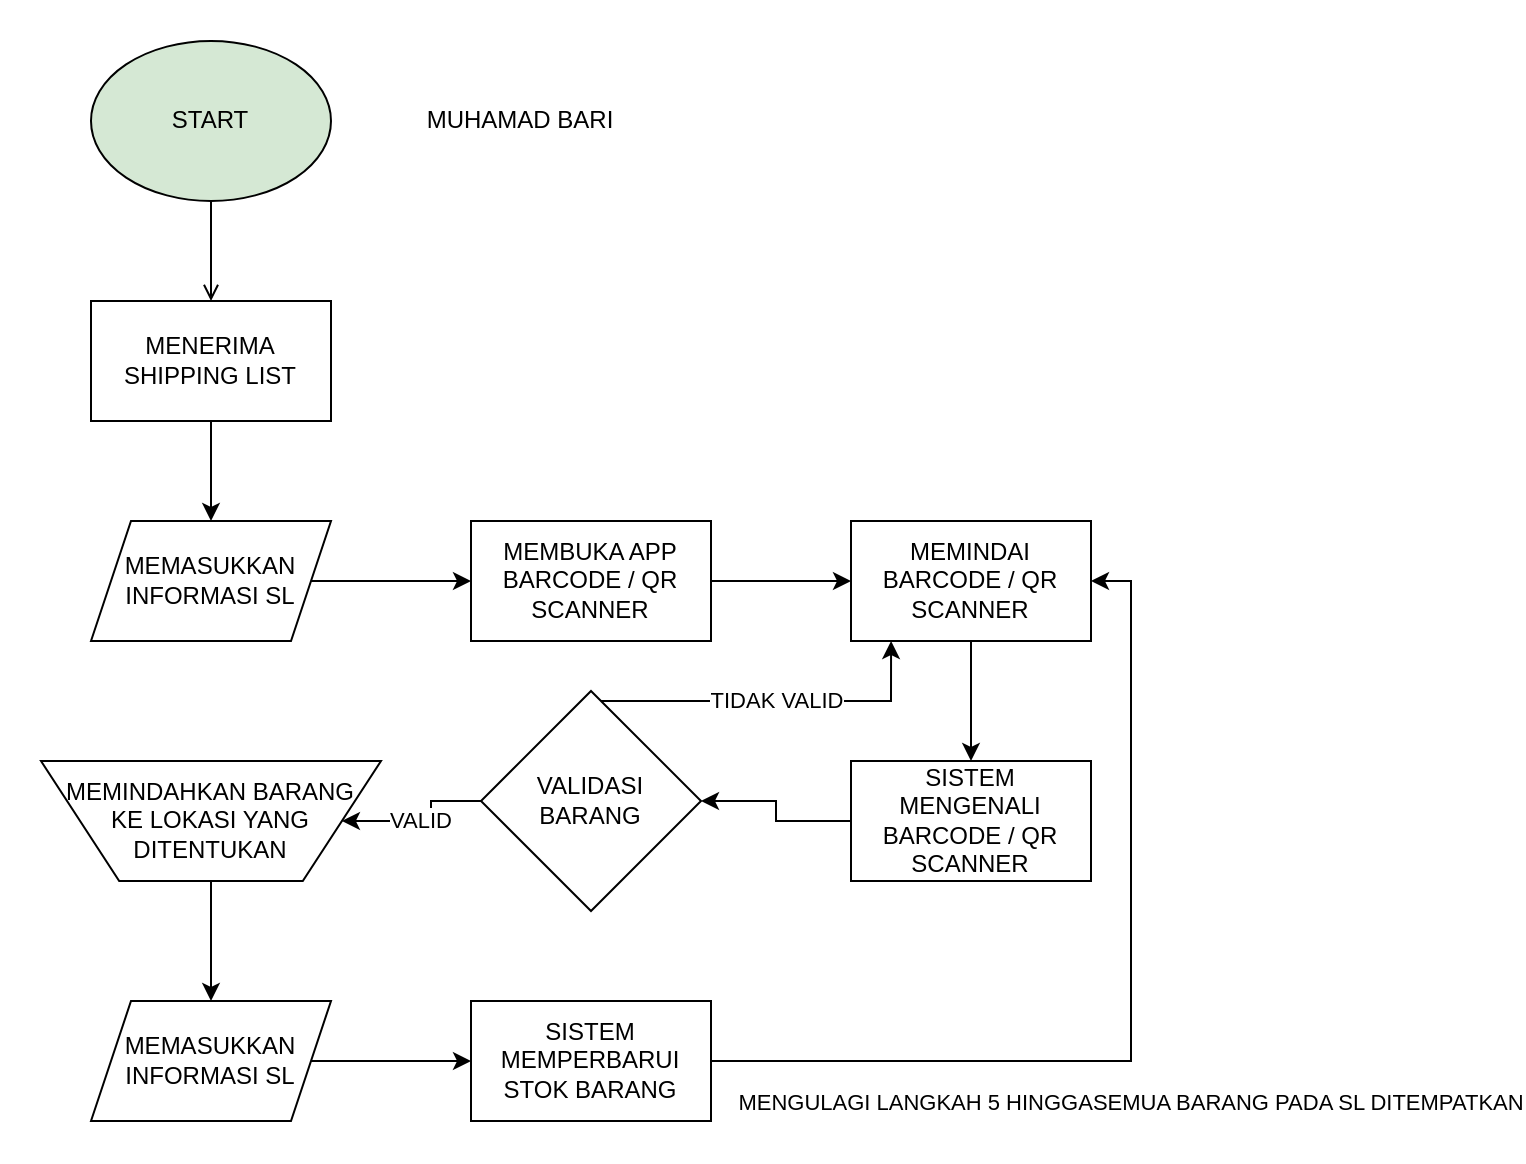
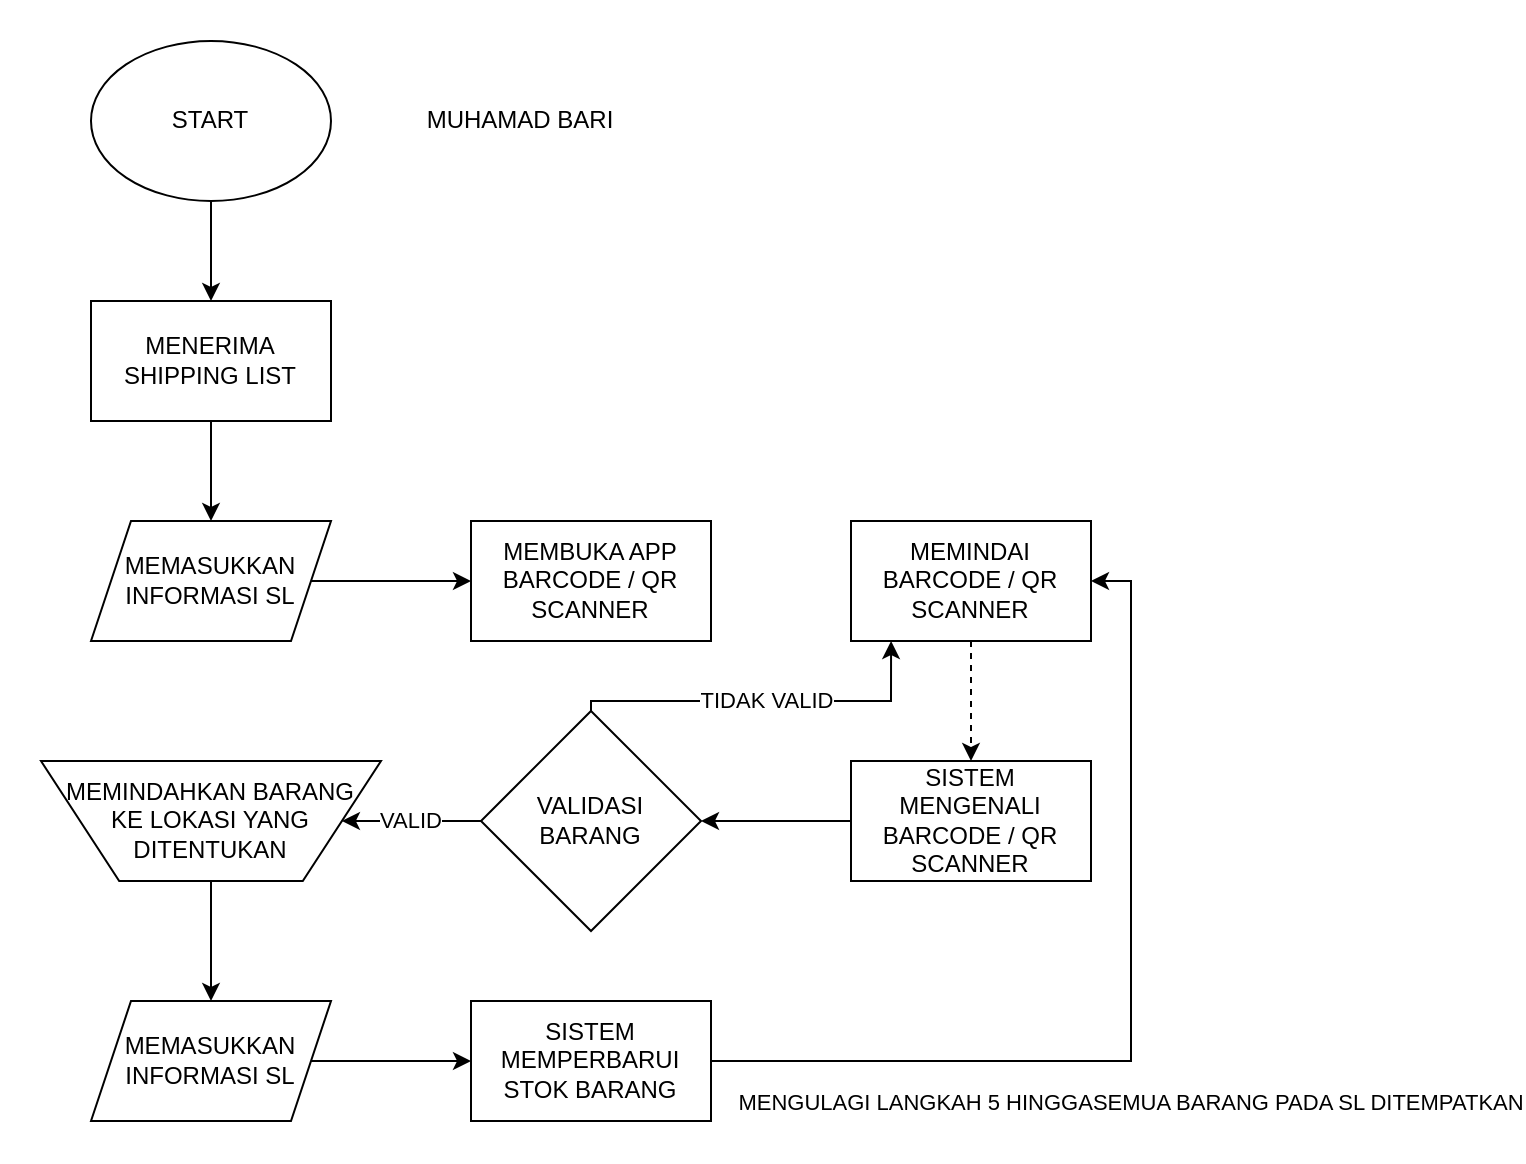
node "START": fillcolor #d5e8d4 -> #ffffff
edge "START" -> "MENERIMA SHIPPING LIST": arrowhead open -> classic
edge "MEMBUKA APP BARCODE / QR SCANNER" -> "MEMINDAI BARCODE / QR SCANNER": removed
edge "MEMINDAI BARCODE / QR SCANNER" -> "SISTEM MENGENALI BARCODE / QR SCANNER": style solid -> dashed
node "VALIDASI BARANG": moved (591, 801) -> (591, 821)
